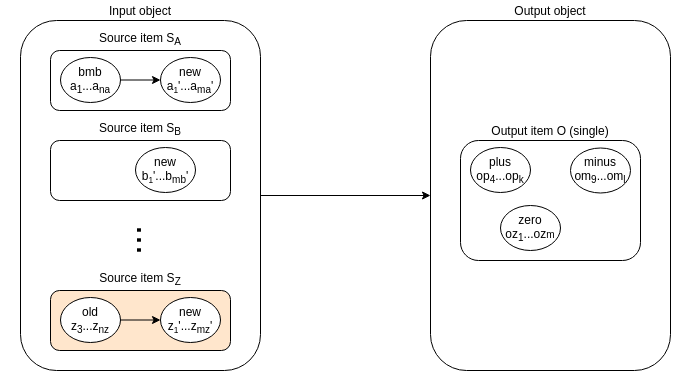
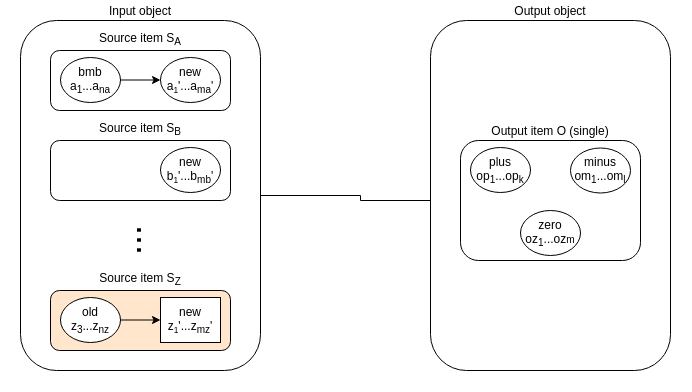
node "new b1'...bmb'": moved (166, 170) -> (191, 170)
node "plus op4...opk": label "plus op4...opk" -> "plus op1...opk"
node "minus om9...oml": label "minus om9...oml" -> "minus om1...oml"
edge "Input object" -> "Output object": now "Input object" -> "Output item O (single)"
node "zero oz1...ozm": moved (531, 228) -> (551, 233)
node "new z1'...zmz'": shape ellipse -> rectangle
